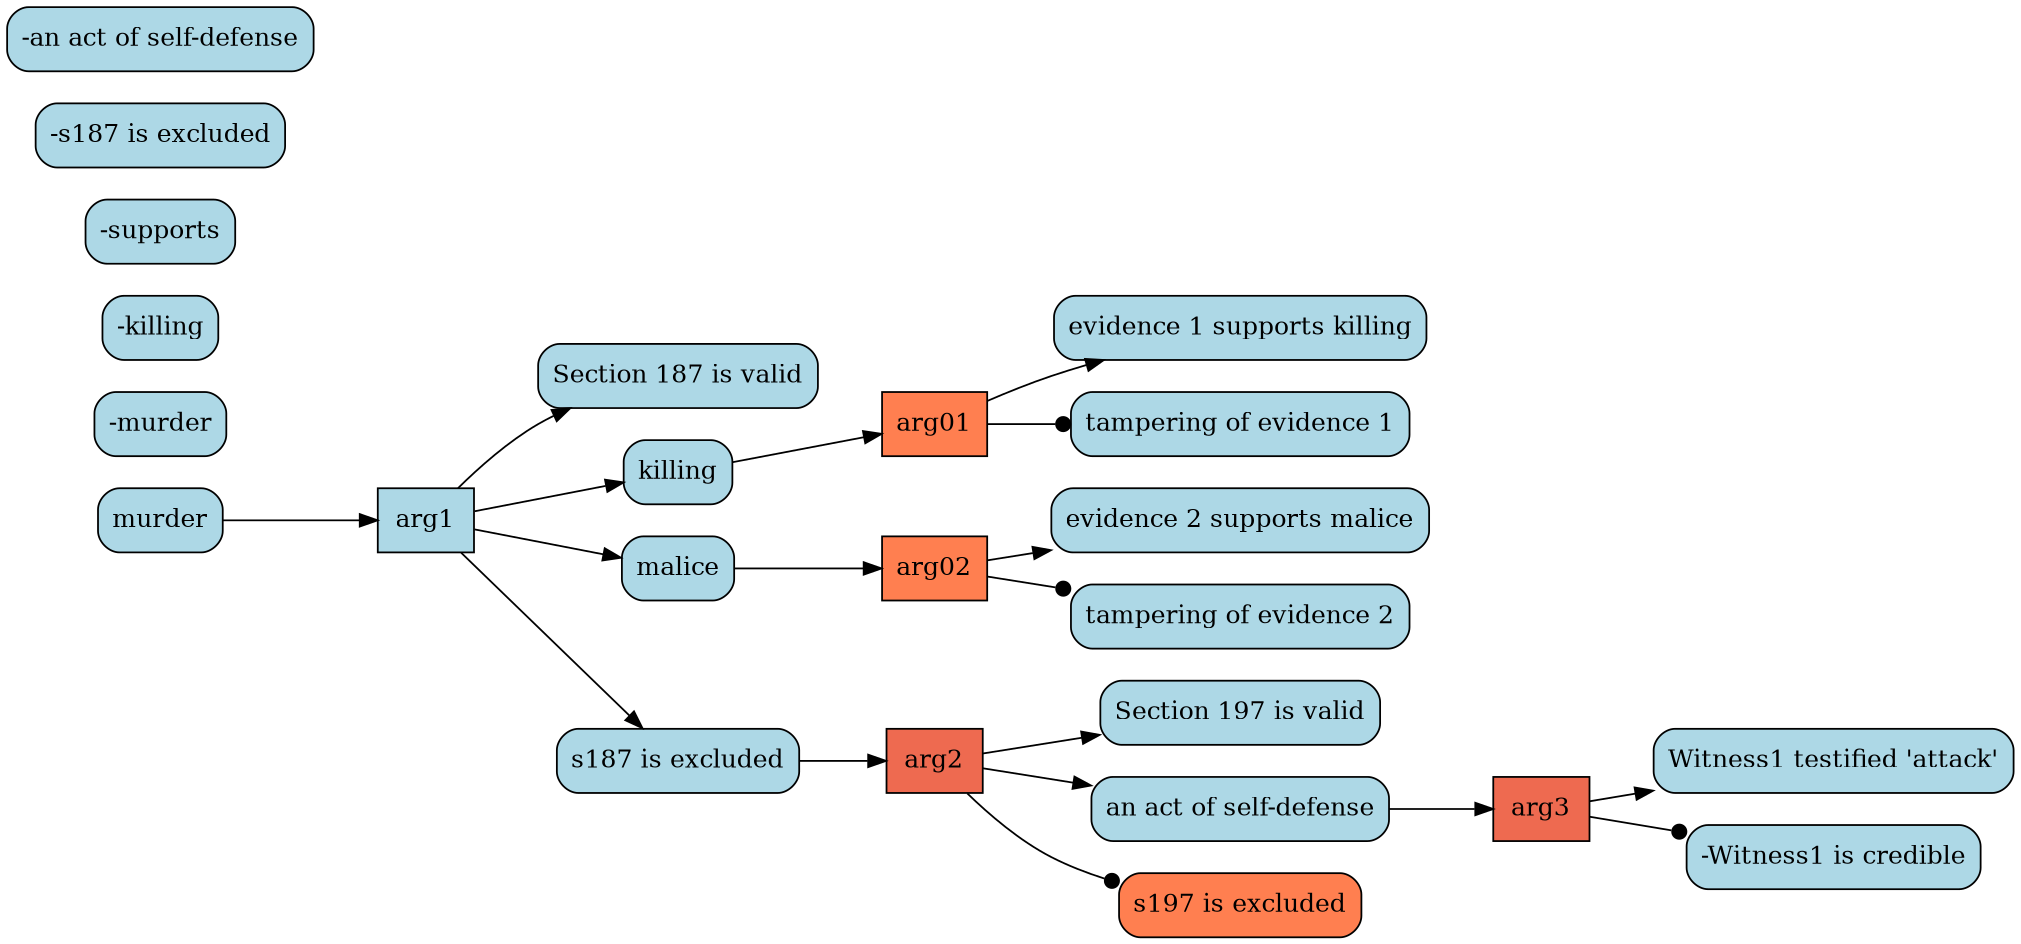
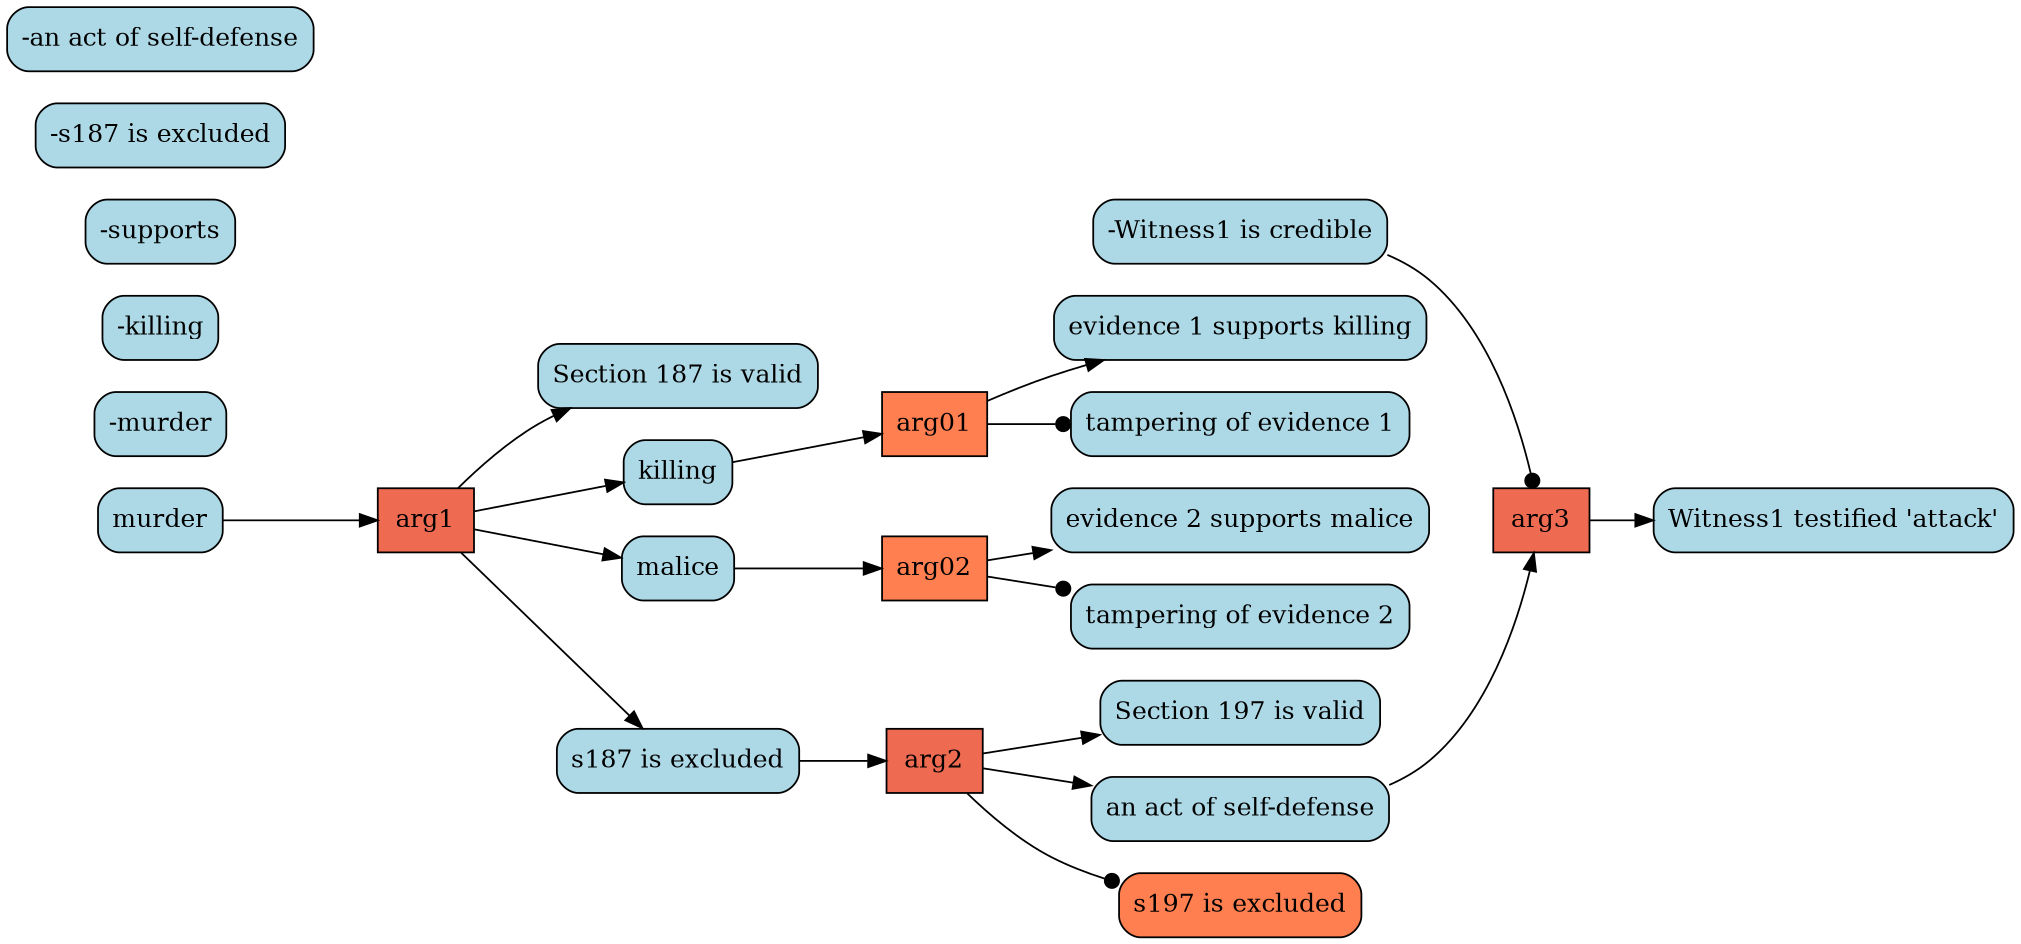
node "arg1": fillcolor lightblue -> coral2
edge "arg3" -> "-Witness1 is credible": reversed
